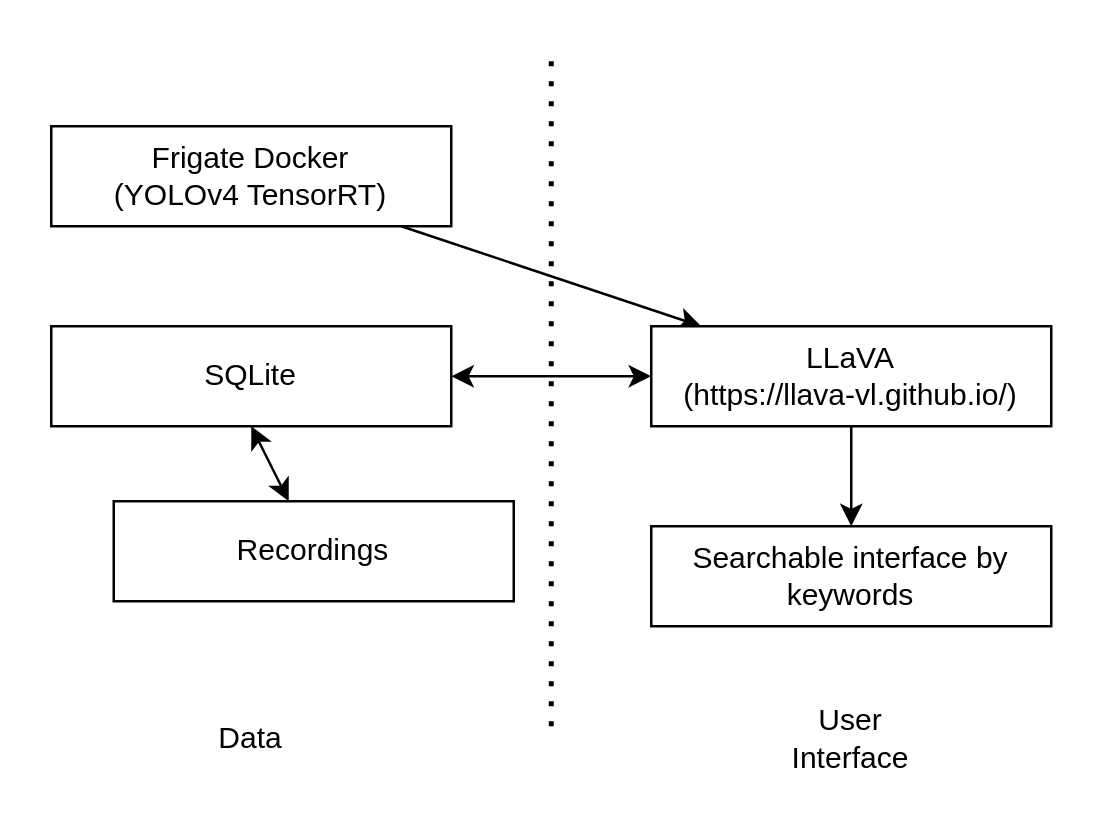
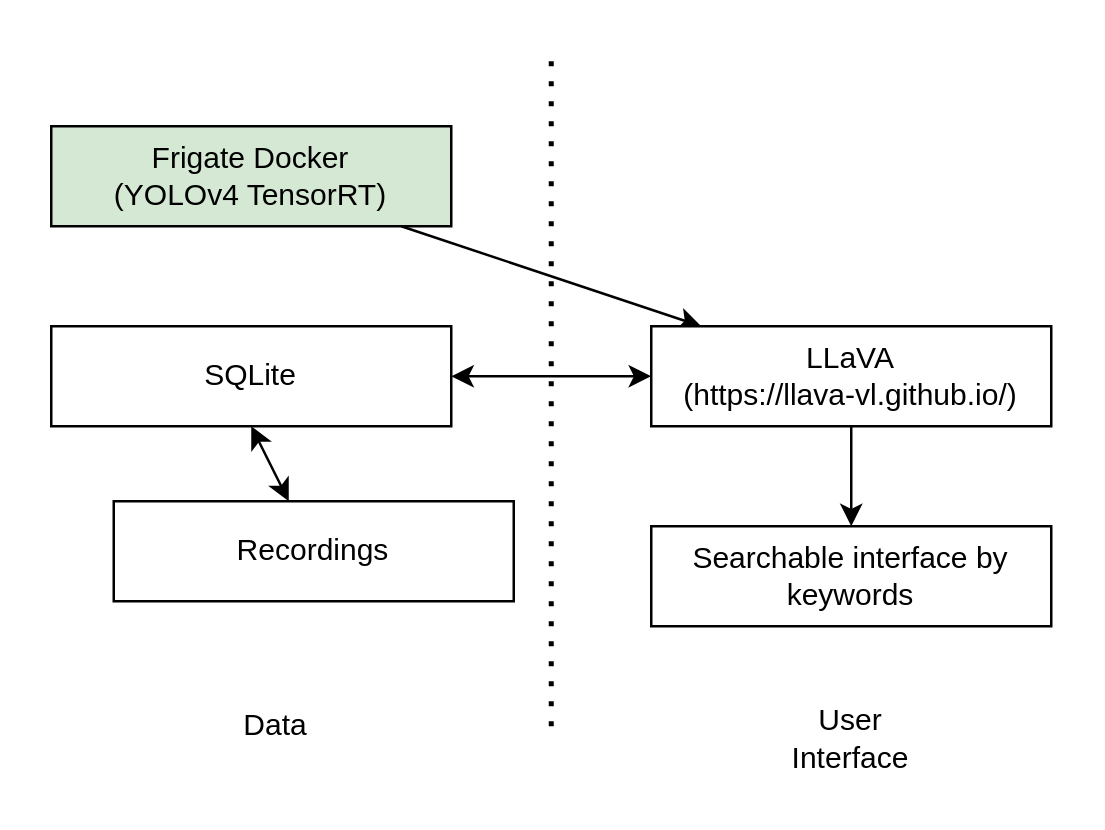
node "Frigate Docker (YOLOv4 TensorRT)": fillcolor #ffffff -> #d5e8d4
node "Data": moved (251, 739) -> (276, 726)
